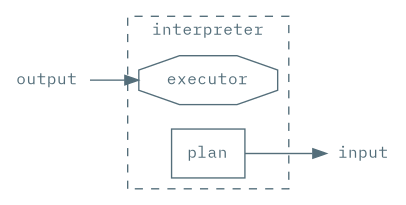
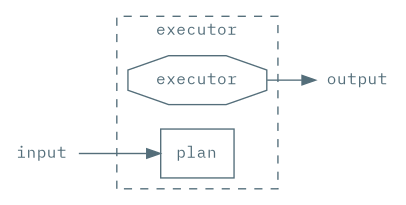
cluster "interpreter": label "interpreter" -> "executor"
edge "output" -> "executor": reversed
edge "plan" -> "input": reversed
